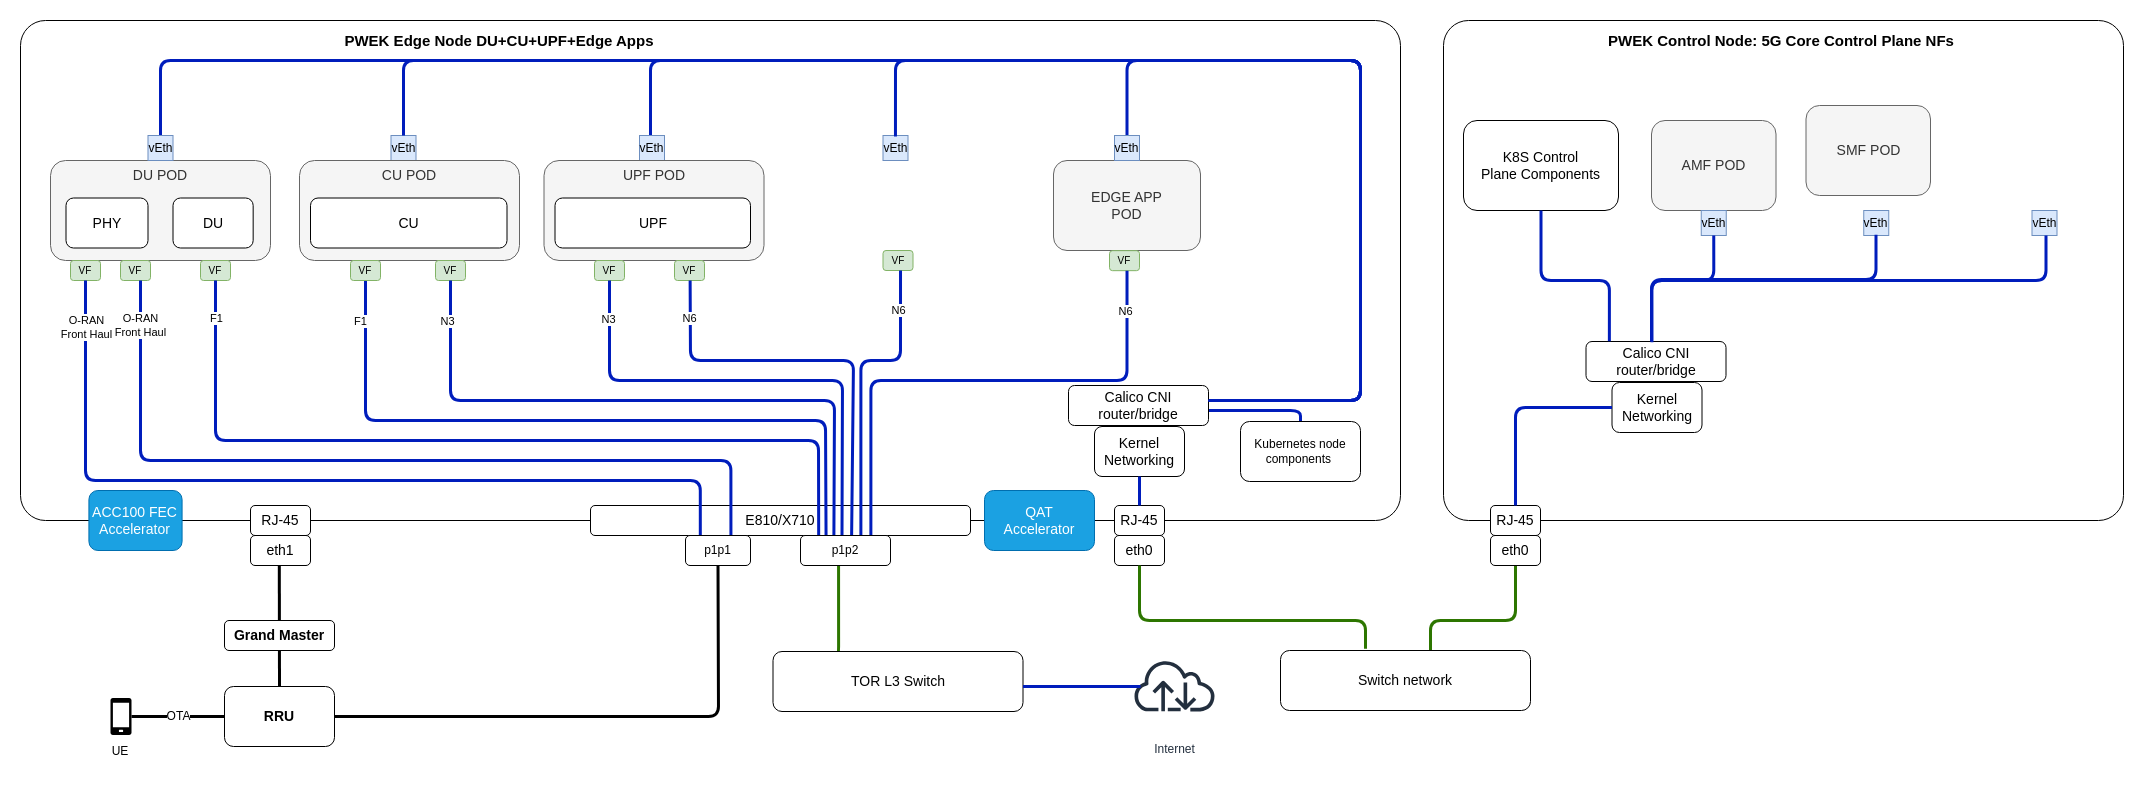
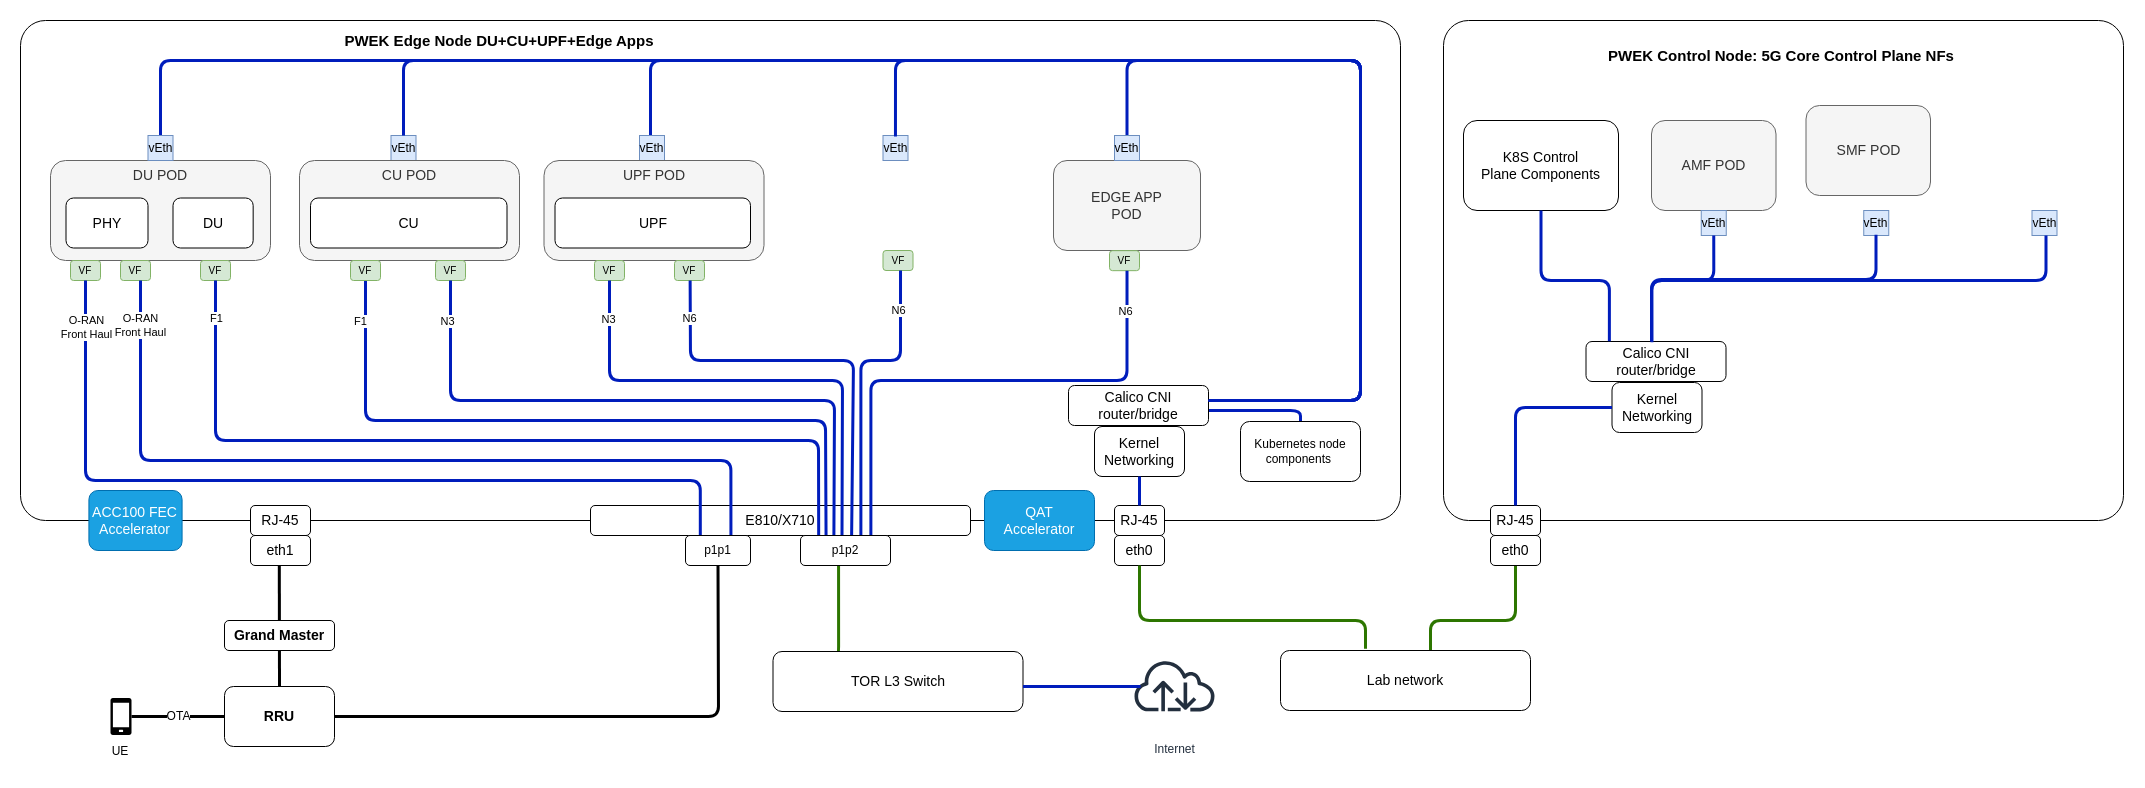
node "PWEK Control Node: 5G Core Control Plane NFs": moved (1781, 41) -> (1781, 56)
node "Switch network": label "Switch network" -> "Lab network"
